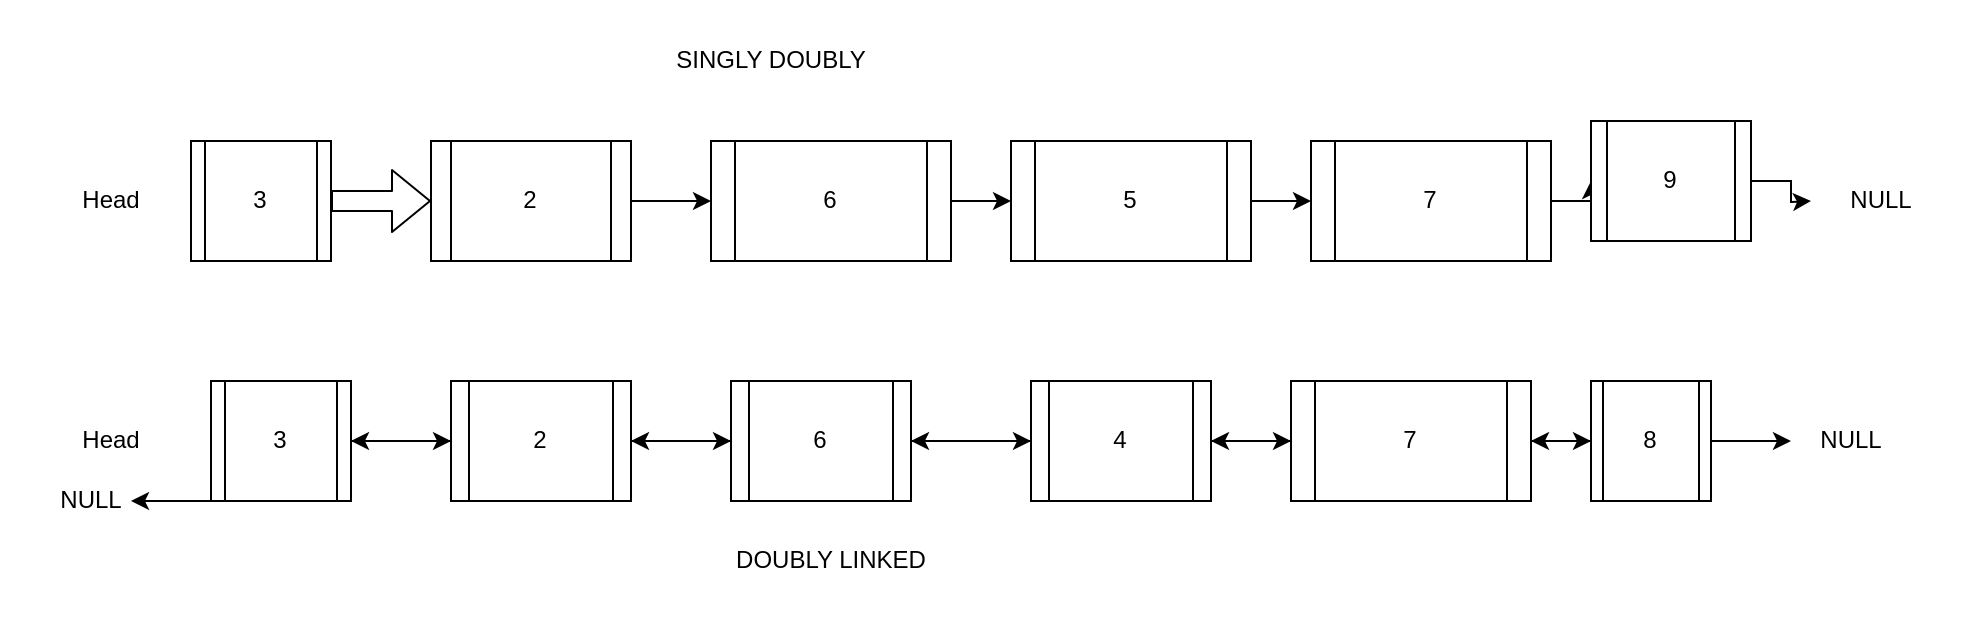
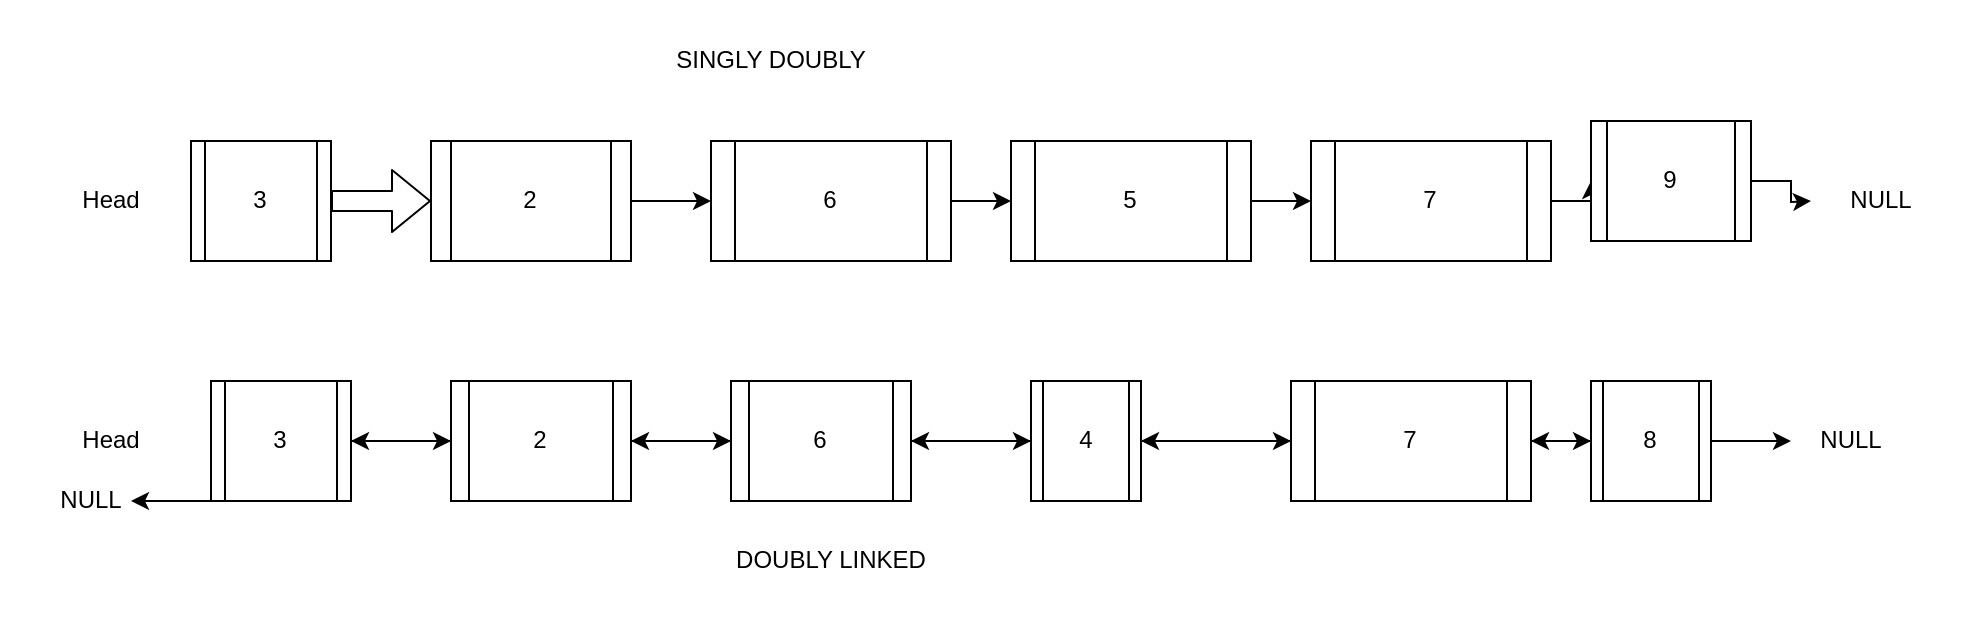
node "4": size 180x120 -> 110x120
